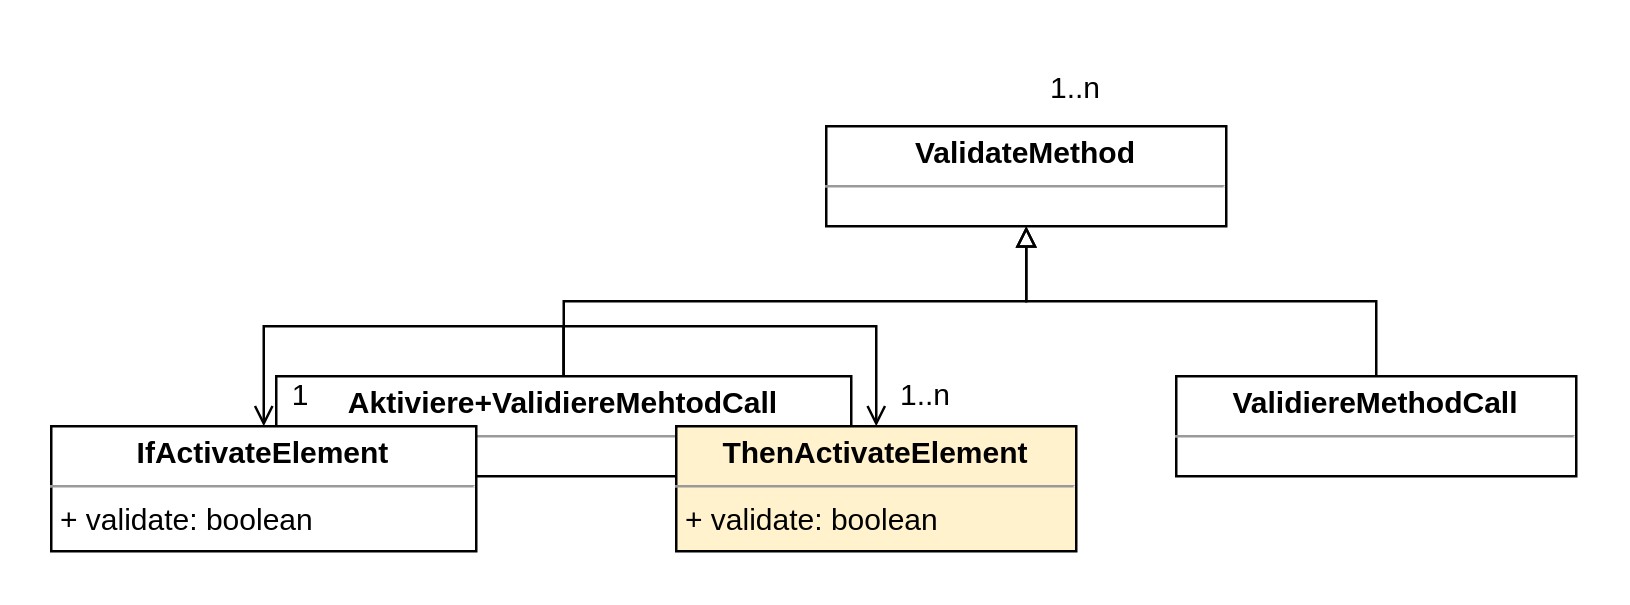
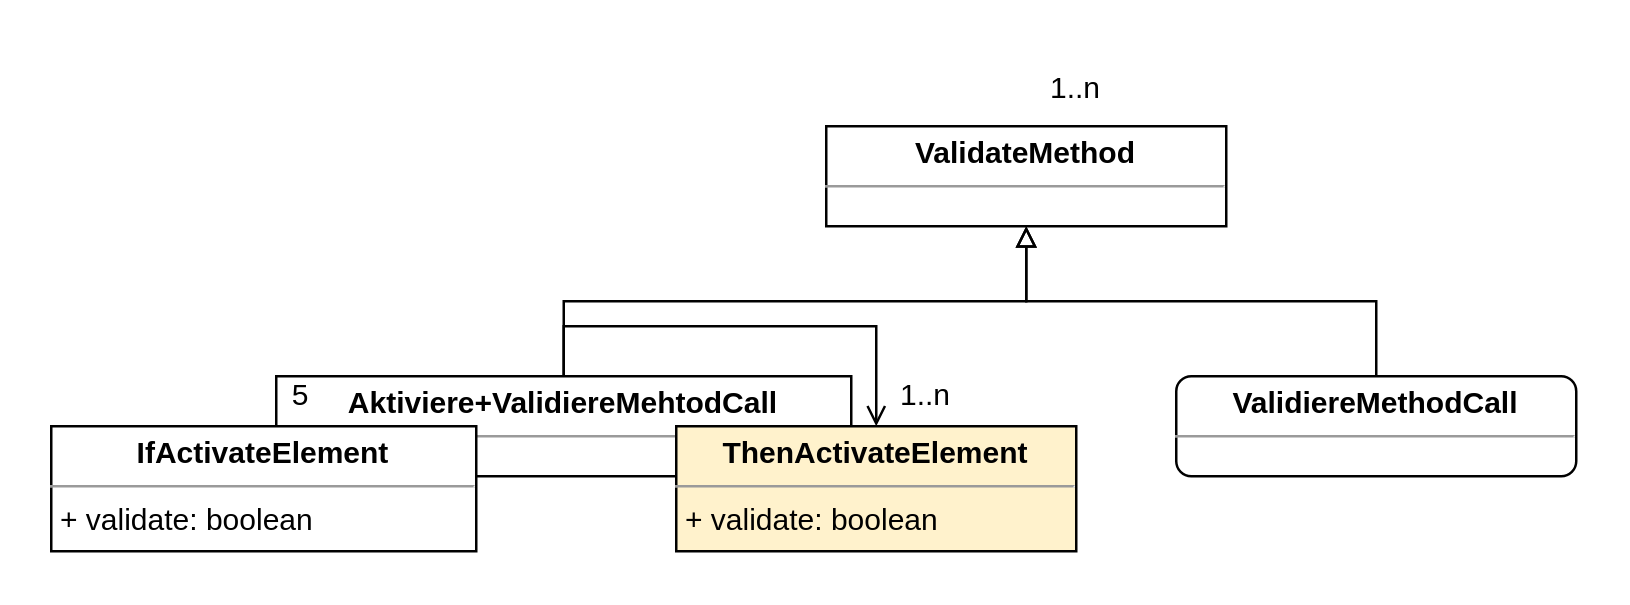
edge "Aktiviere+ValidiereMehtodCall" -> "IfActivateElement + validate: boolean": removed
node "1": label "1" -> "5"
node "ValidiereMethodCall": shape rectangle -> rounded rectangle
